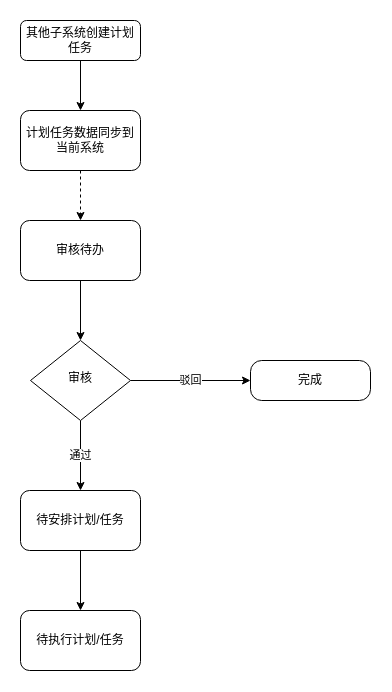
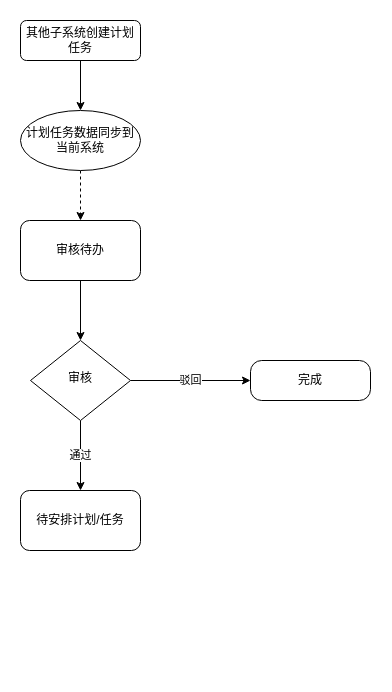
node "计划任务数据同步到当前系统": shape rounded rectangle -> ellipse
edge "待安排计划/任务" -> "待执行计划/任务": removed
node "待执行计划/任务": removed
